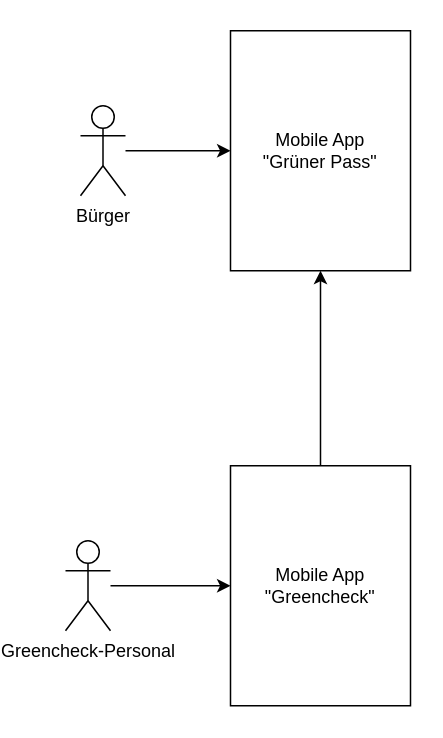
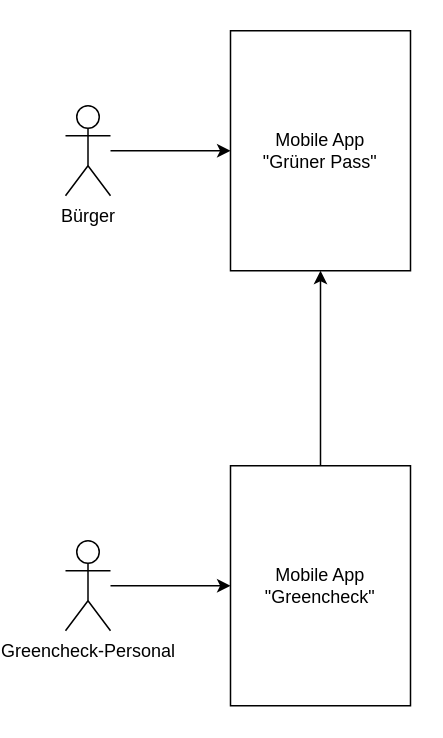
node "Bürger": moved (103, 151) -> (88, 151)
